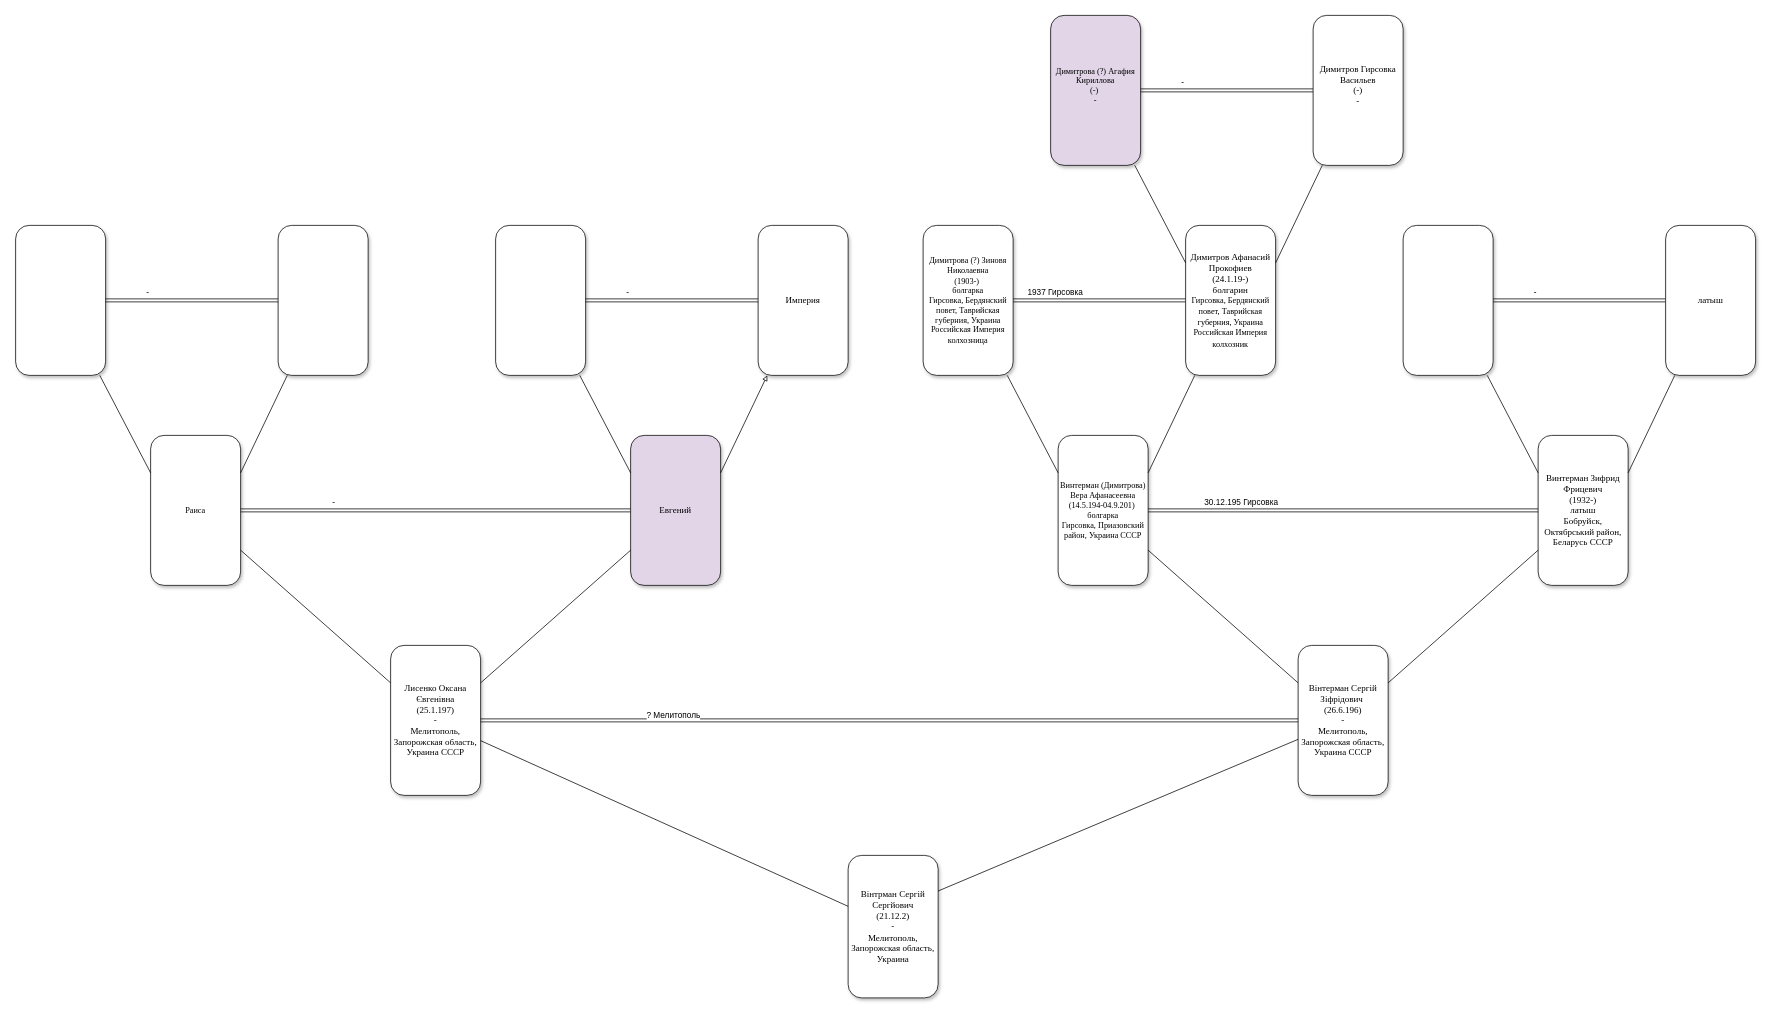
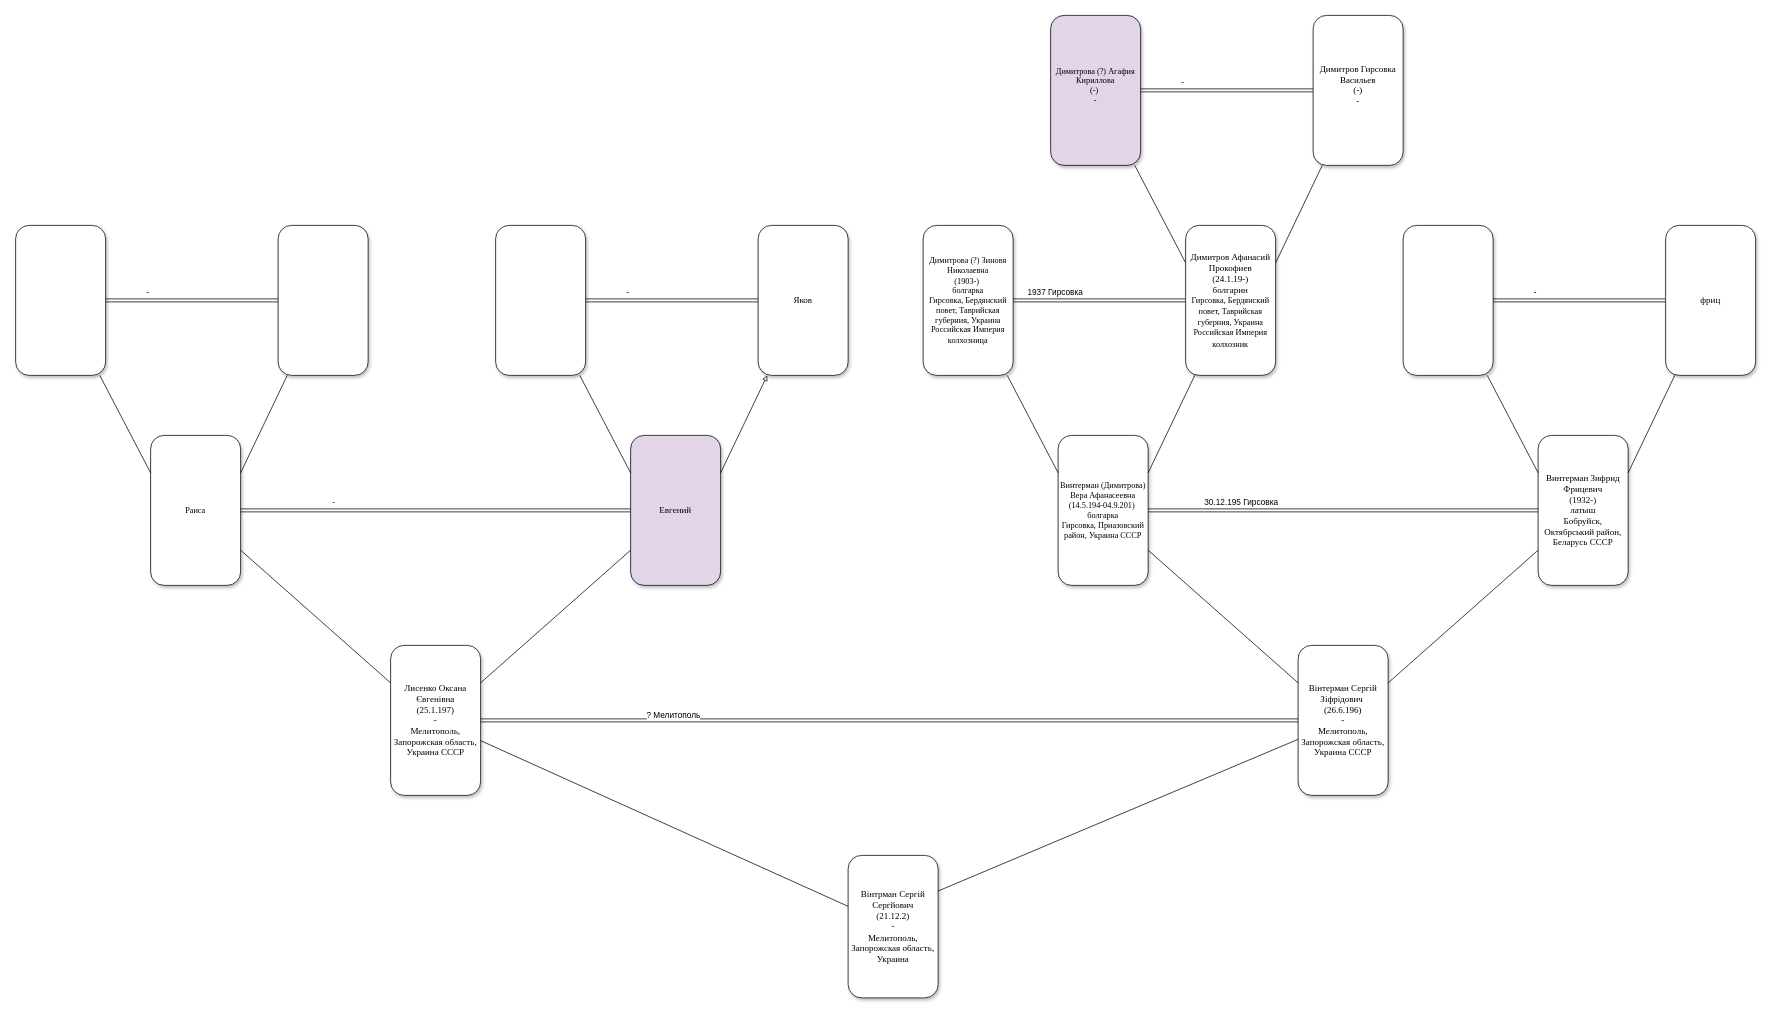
node "Империя": label "Империя" -> "Яков"
node "латыш": label "латыш" -> "фриц"
